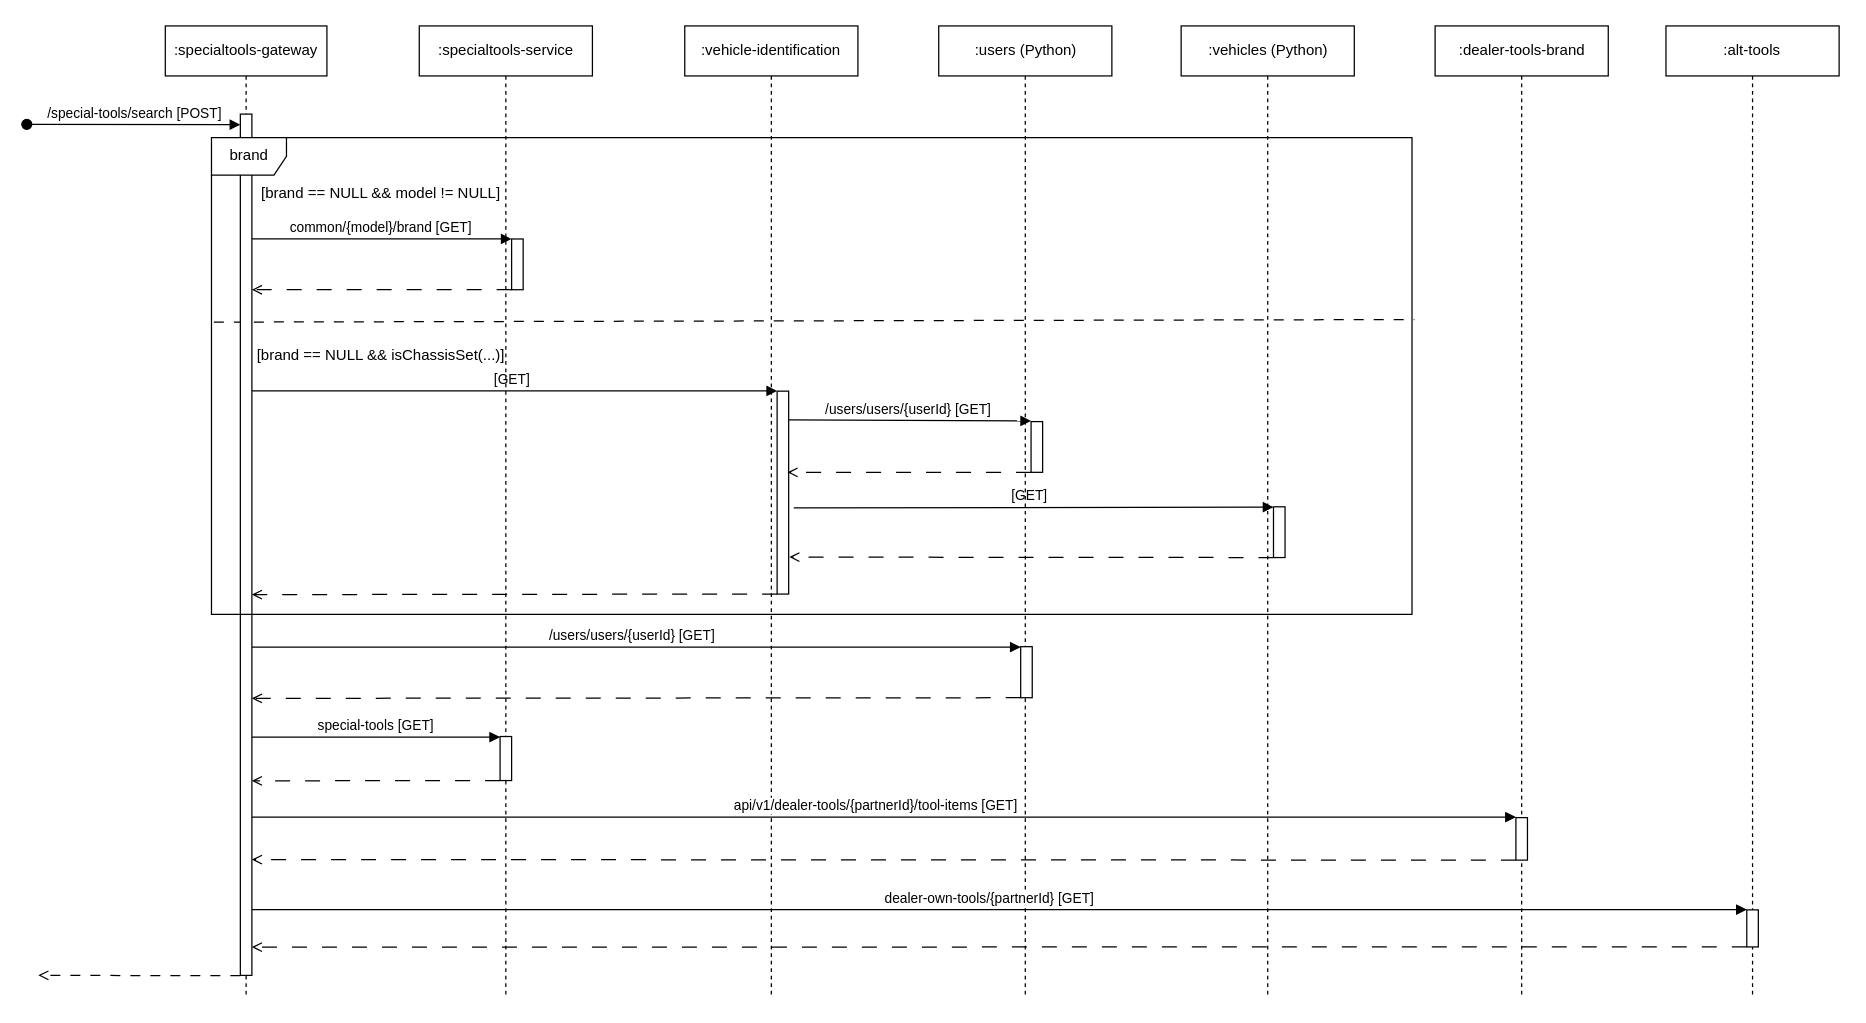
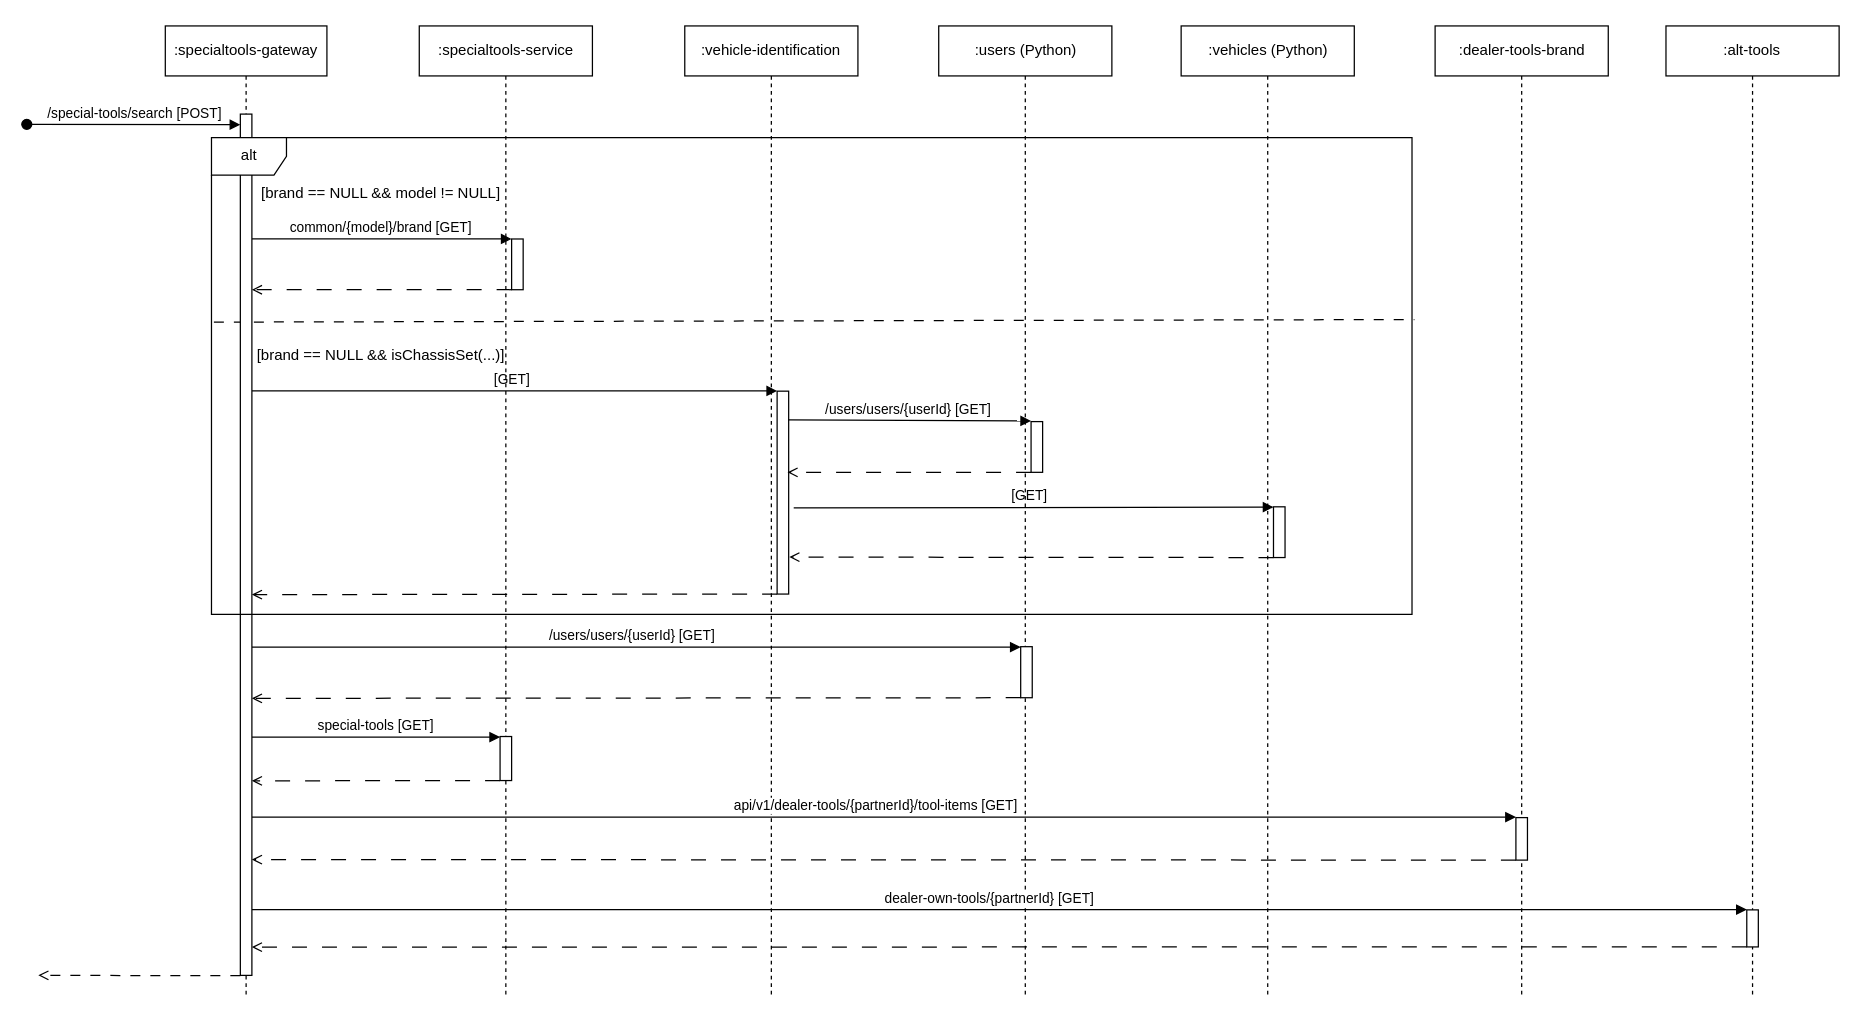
node "brand": label "brand" -> "alt"
